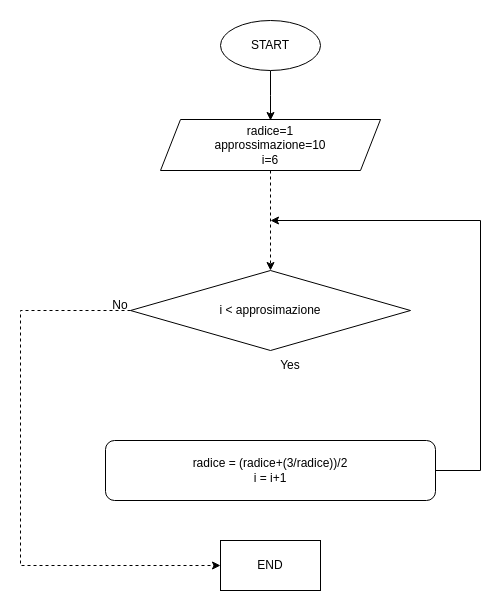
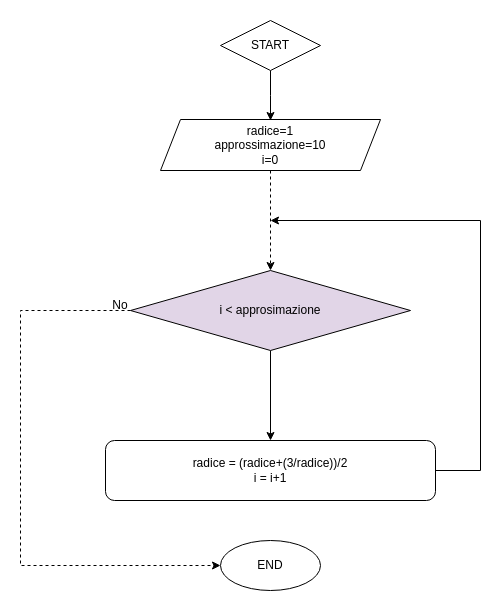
node "START": shape ellipse -> diamond
node "radice=1 approssimazione=10 i=6": label "radice=1 approssimazione=10 i=6" -> "radice=1 approssimazione=10 i=0"
node "i < approsimazione": fillcolor #ffffff -> #e1d5e7
node "Yes": removed
edge "i < approsimazione" -> "radice = (radice+(3/radice))/2 i = i+1": added
node "END": shape rectangle -> ellipse
